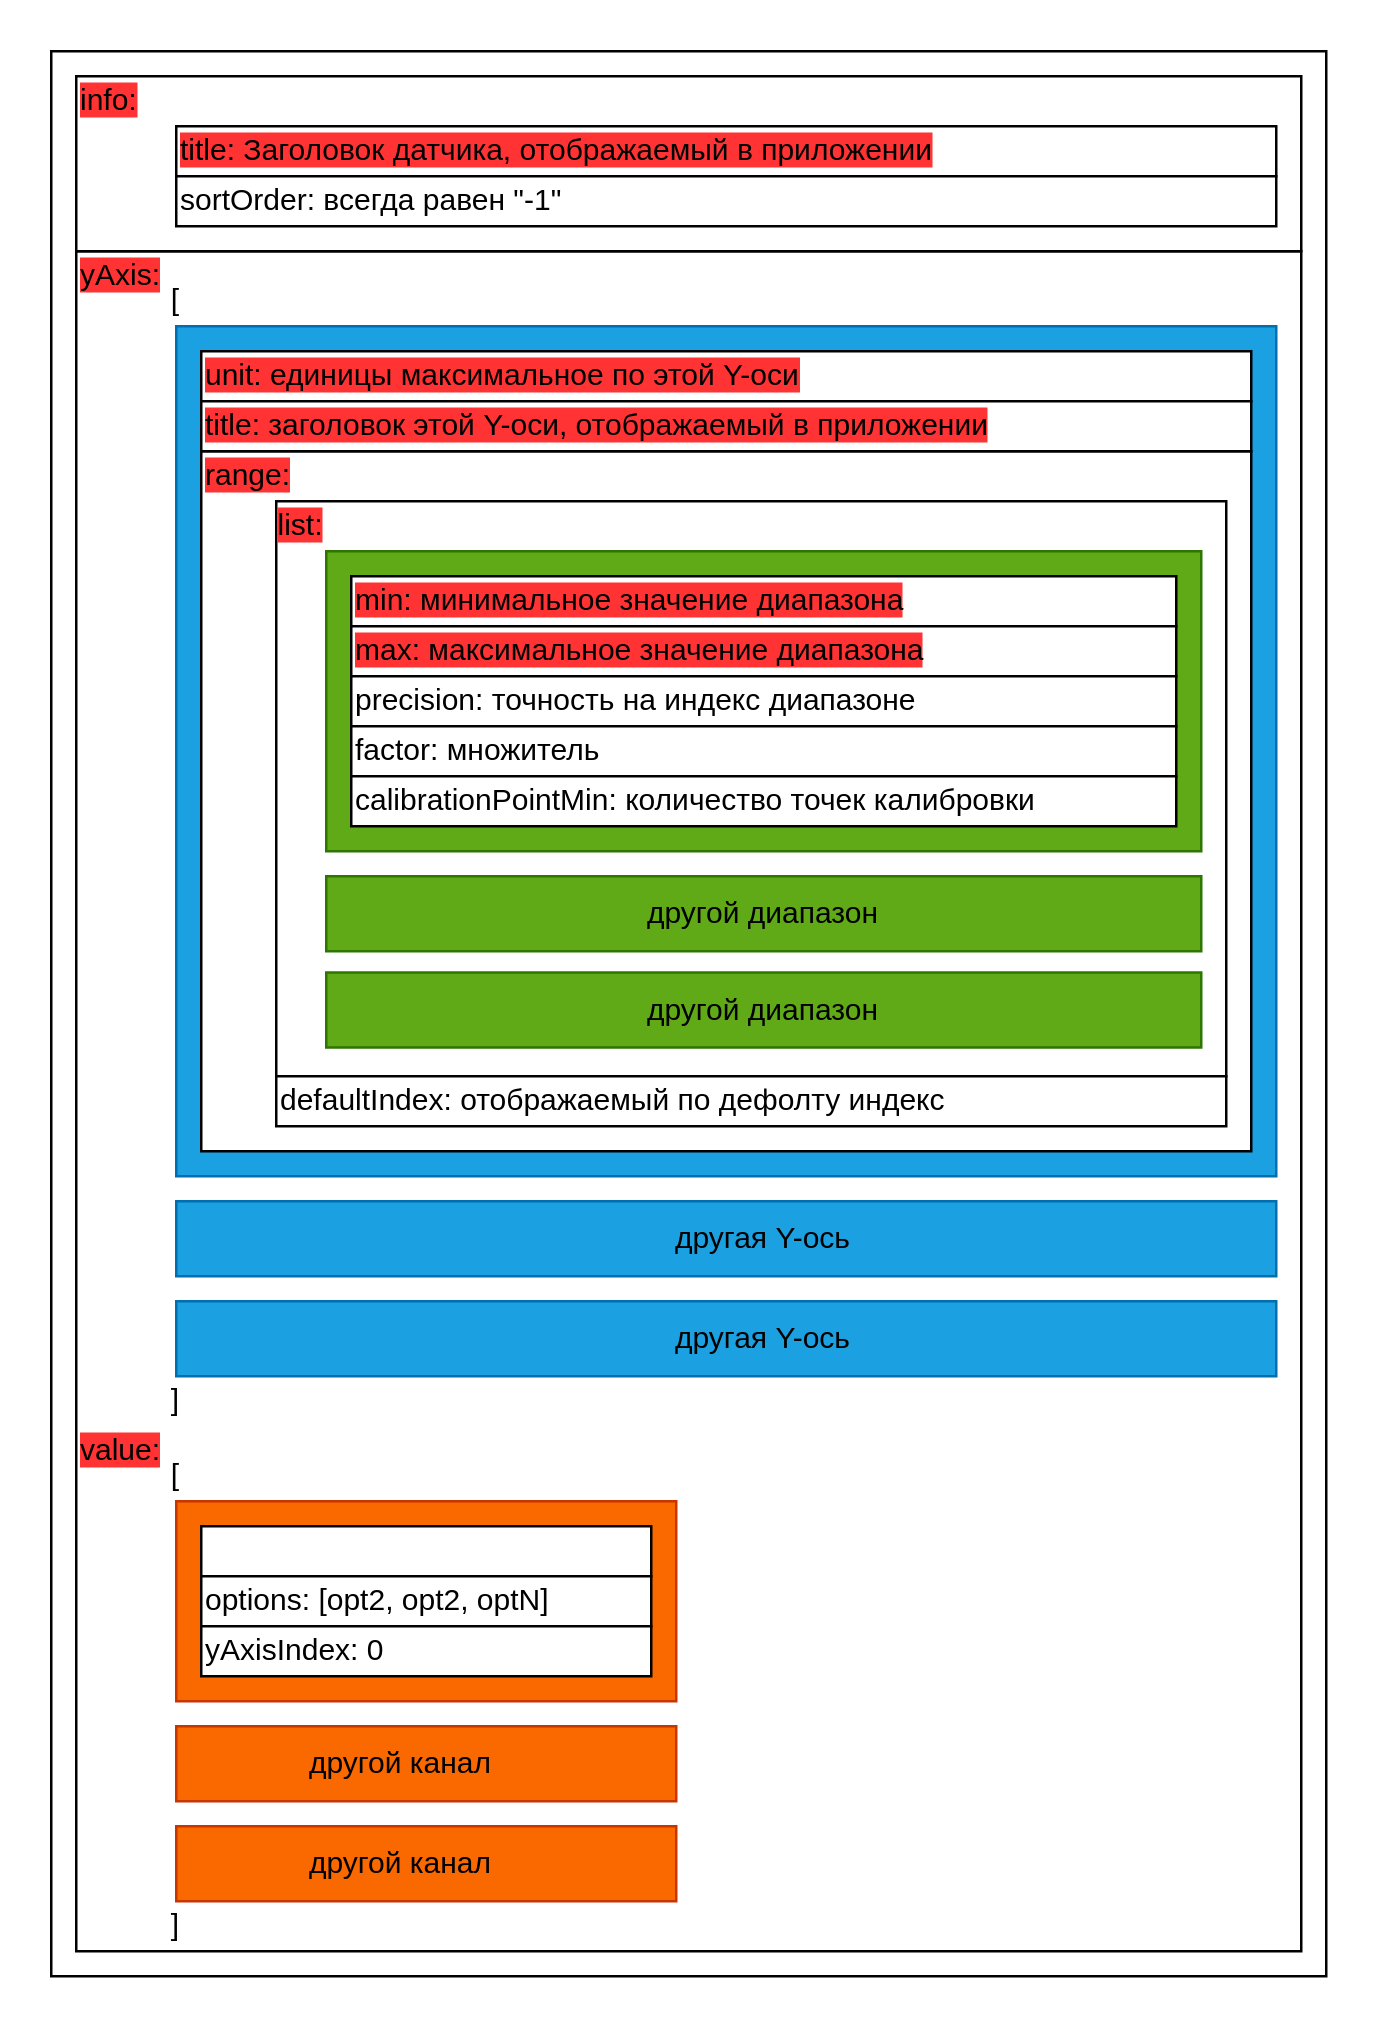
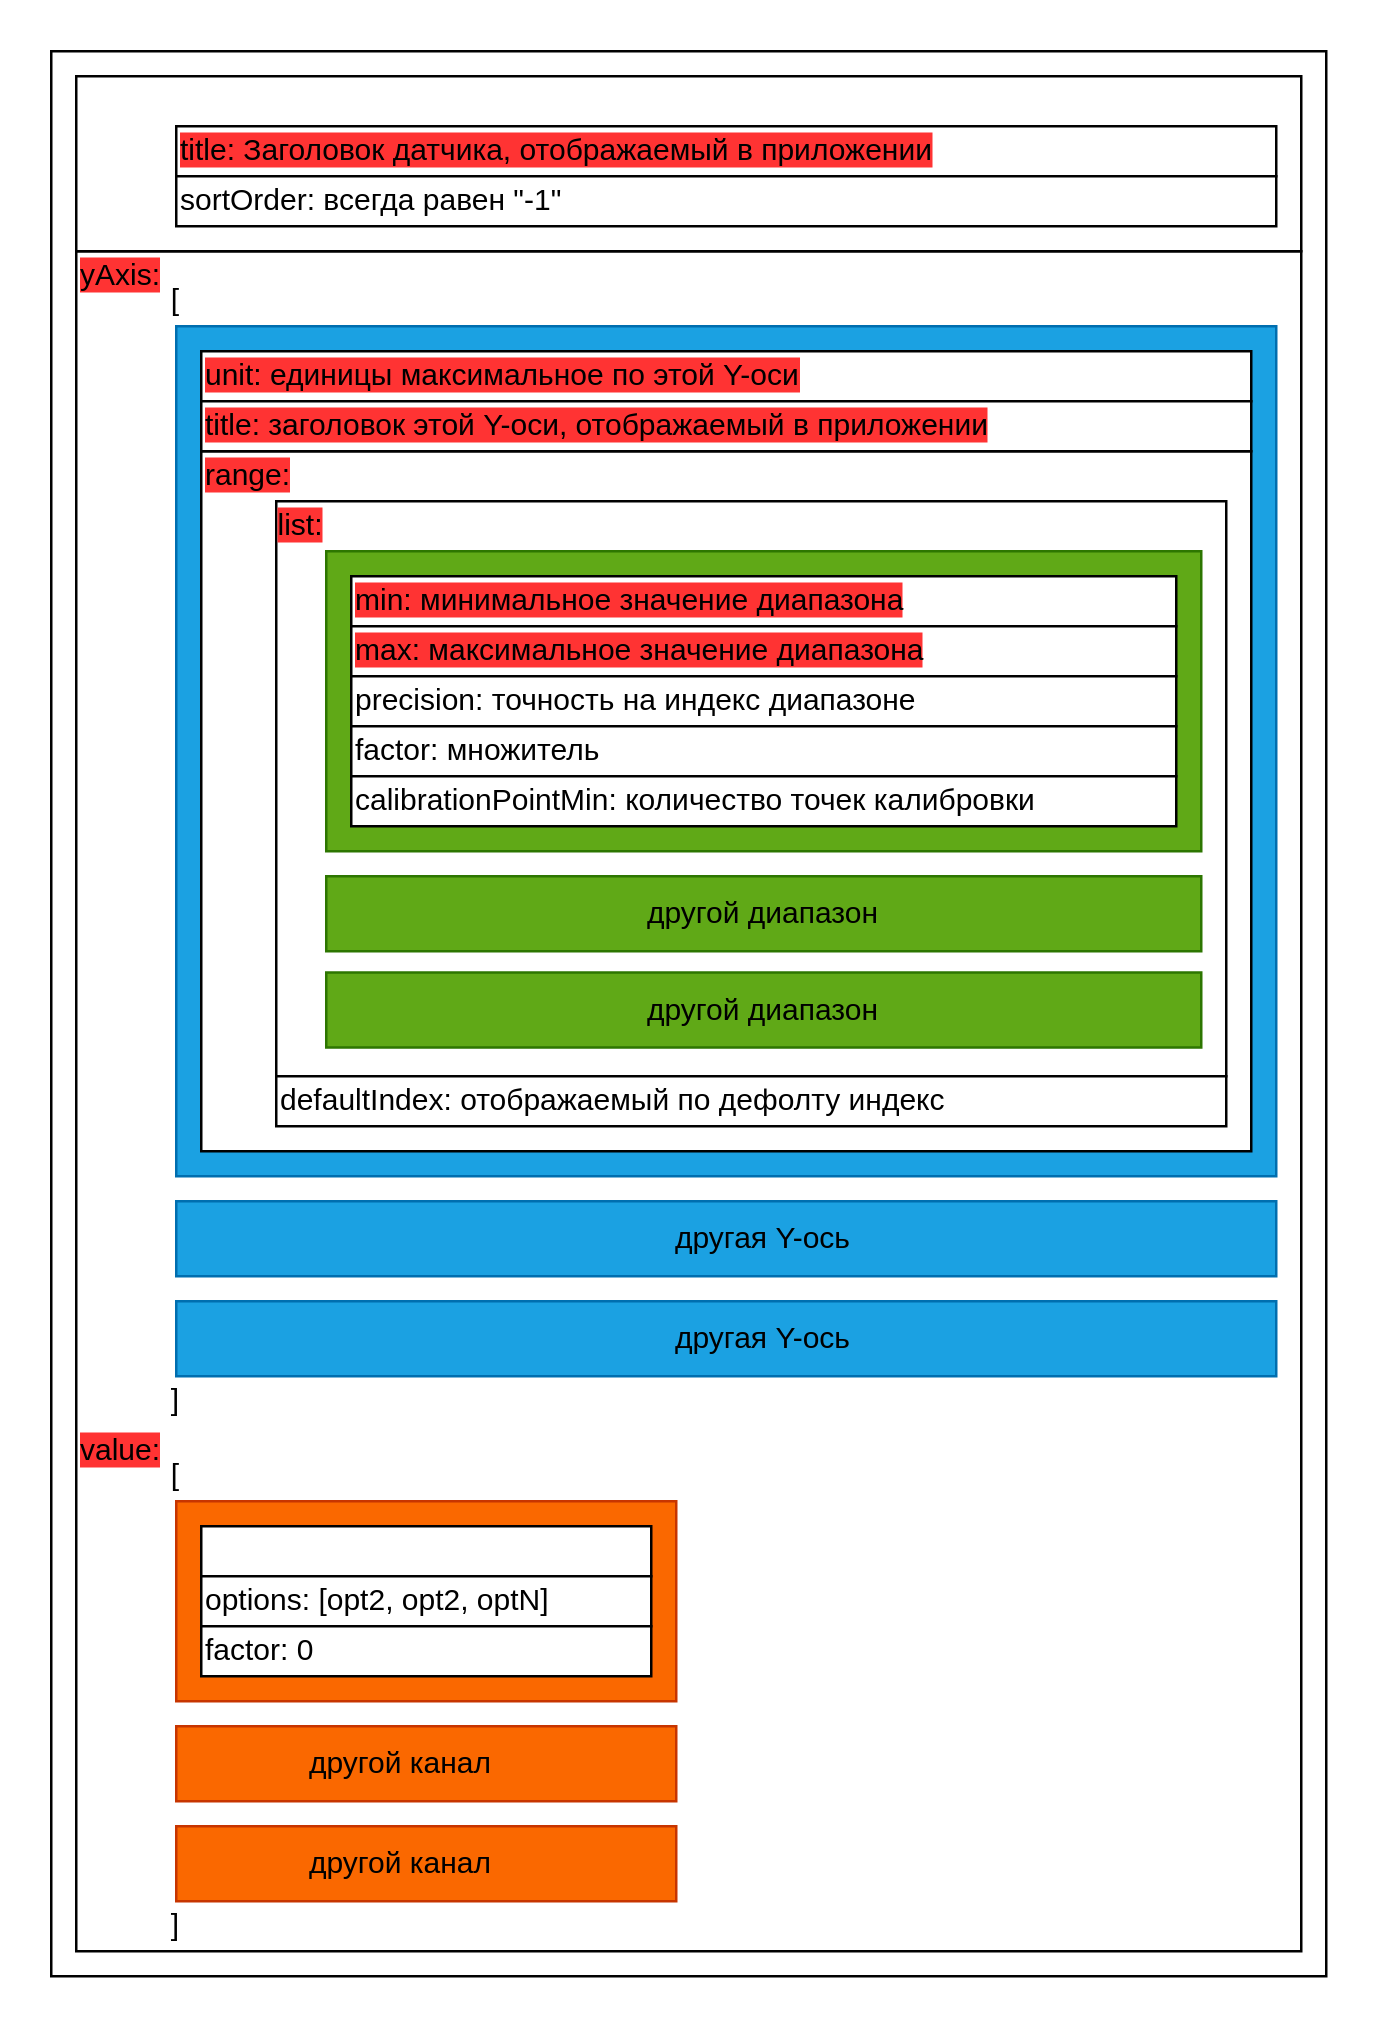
node "info:": removed
node "yAxisIndex: 0": label "yAxisIndex: 0" -> "factor: 0"
